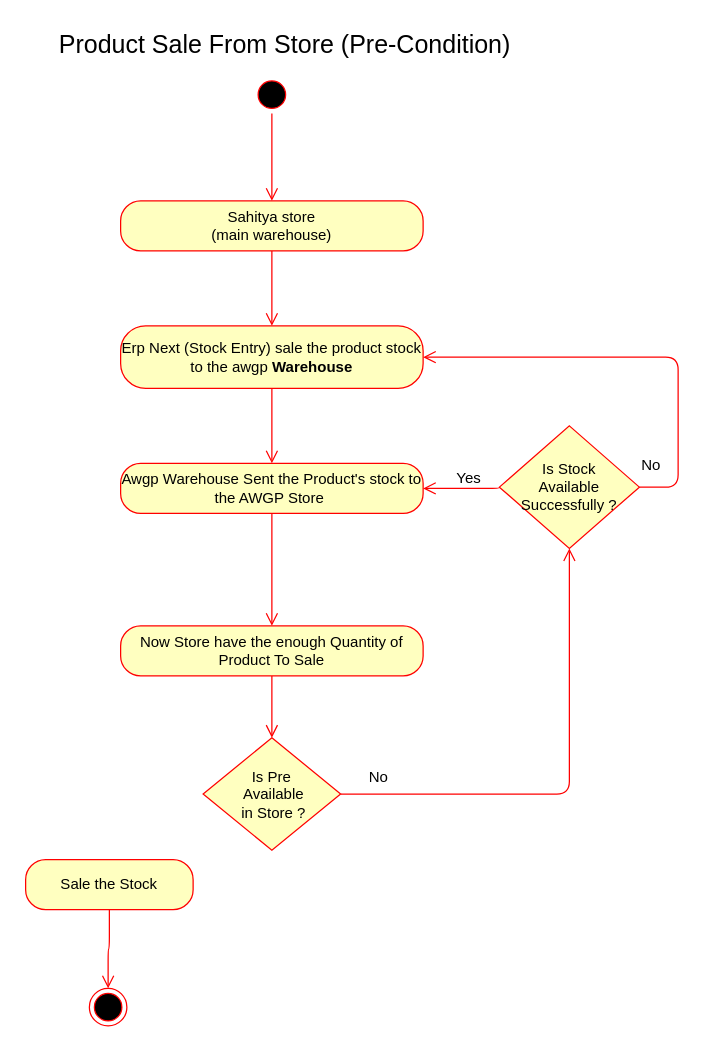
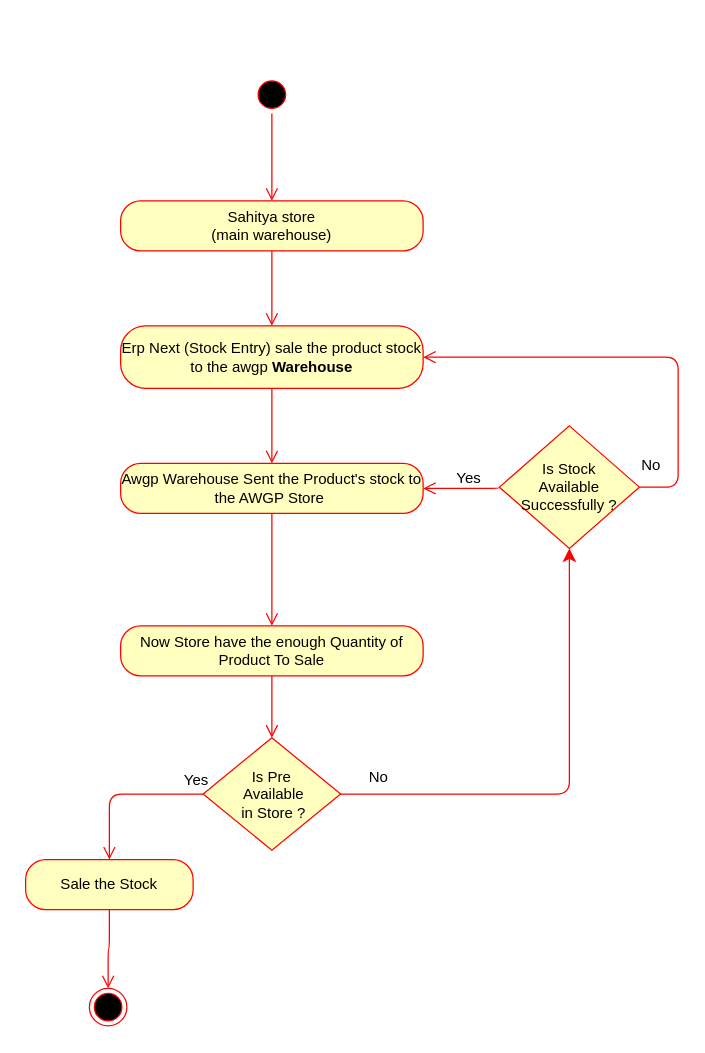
node "Product Sale From Store (Pre-Condition)": removed
edge "Is Pre Available in Store ?" -> "Is Stock Available Successfully ?": arrowhead open -> classic
edge "Is Pre Available in Store ?" -> "Sale the Stock": added, label "Yes"
